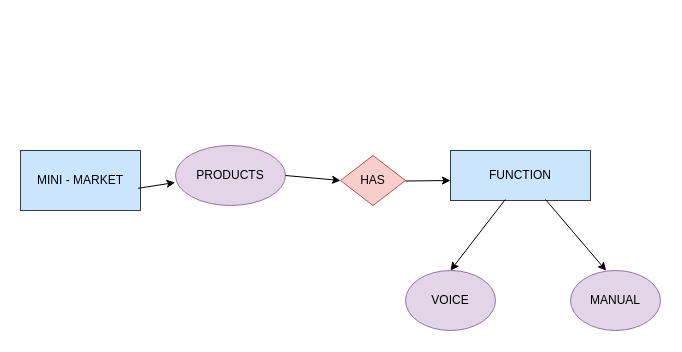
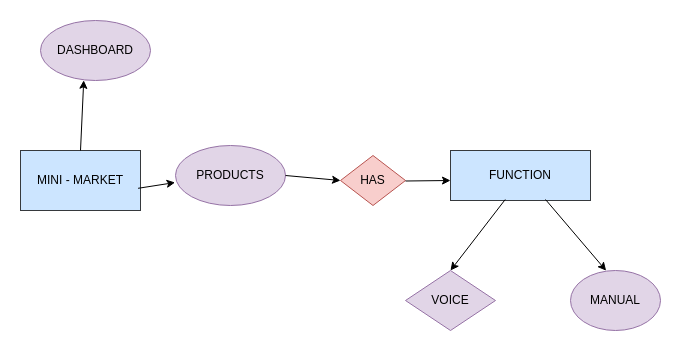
node "DASHBOARD": added
edge "MINI - MARKET" -> "DASHBOARD": added
node "VOICE": shape ellipse -> diamond
